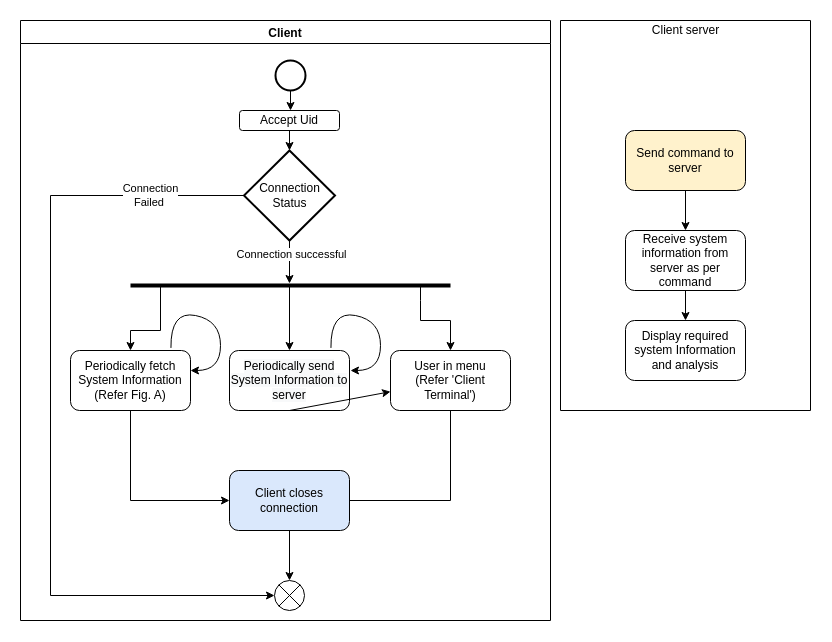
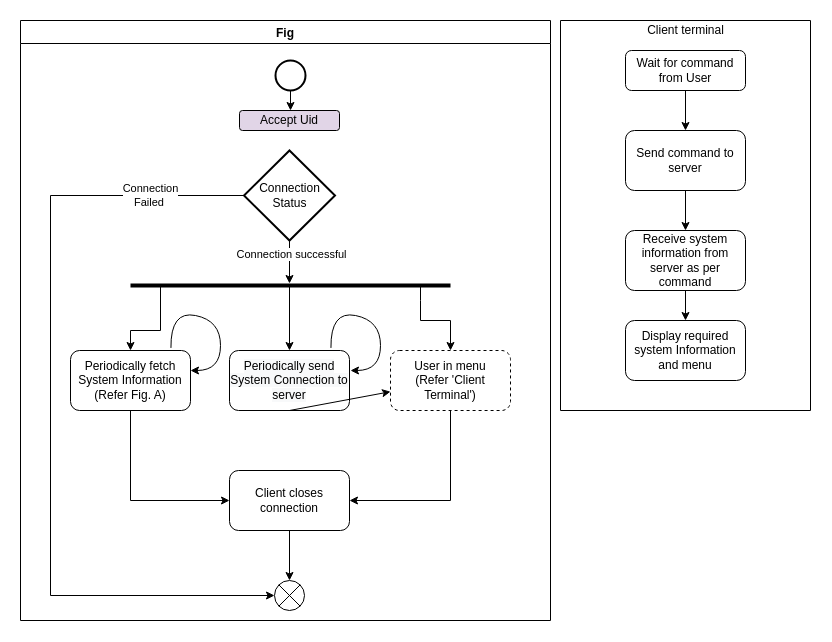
node "Client server": label "Client server" -> "Client terminal"
node "Client": label "Client" -> "Fig"
node "Wait for command from User": added
edge "Wait for command from User" -> "Send command to server": added
node "Accept Uid": fillcolor #ffffff -> #e1d5e7
edge "Accept Uid" -> "Connection Status": removed
node "Send command to server": fillcolor #fff2cc -> #ffffff
node "Display required system Information and analysis": label "Display required system Information and analysis" -> "Display required system Information and menu"
node "Periodically send System Information to server": label "Periodically send System Information to server" -> "Periodically send System Connection to server"
node "User in menu (Refer 'Client Terminal')": style solid -> dashed
node "Client closes connection": fillcolor #dae8fc -> #ffffff
edge "User in menu (Refer 'Client Terminal')" -- "Client closes connection": arrowhead none -> classic
